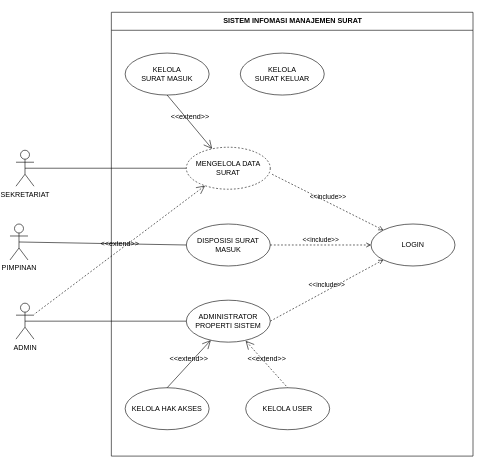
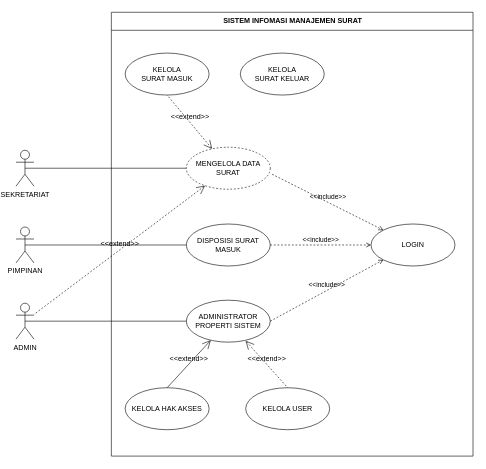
edge "KELOLA SURAT MASUK" -> "MENGELOLA DATA SURAT": style solid -> dashed
node "PIMPINAN": moved (19, 242) -> (25, 245)
